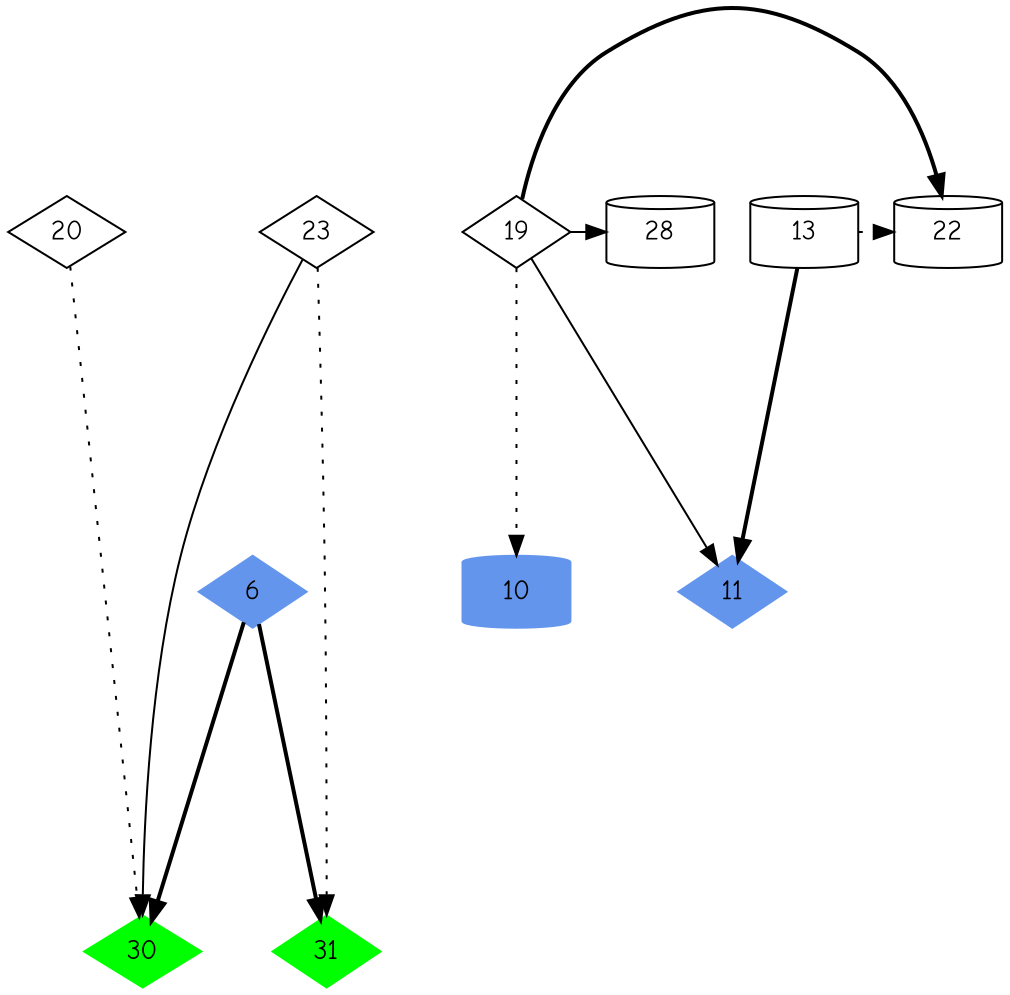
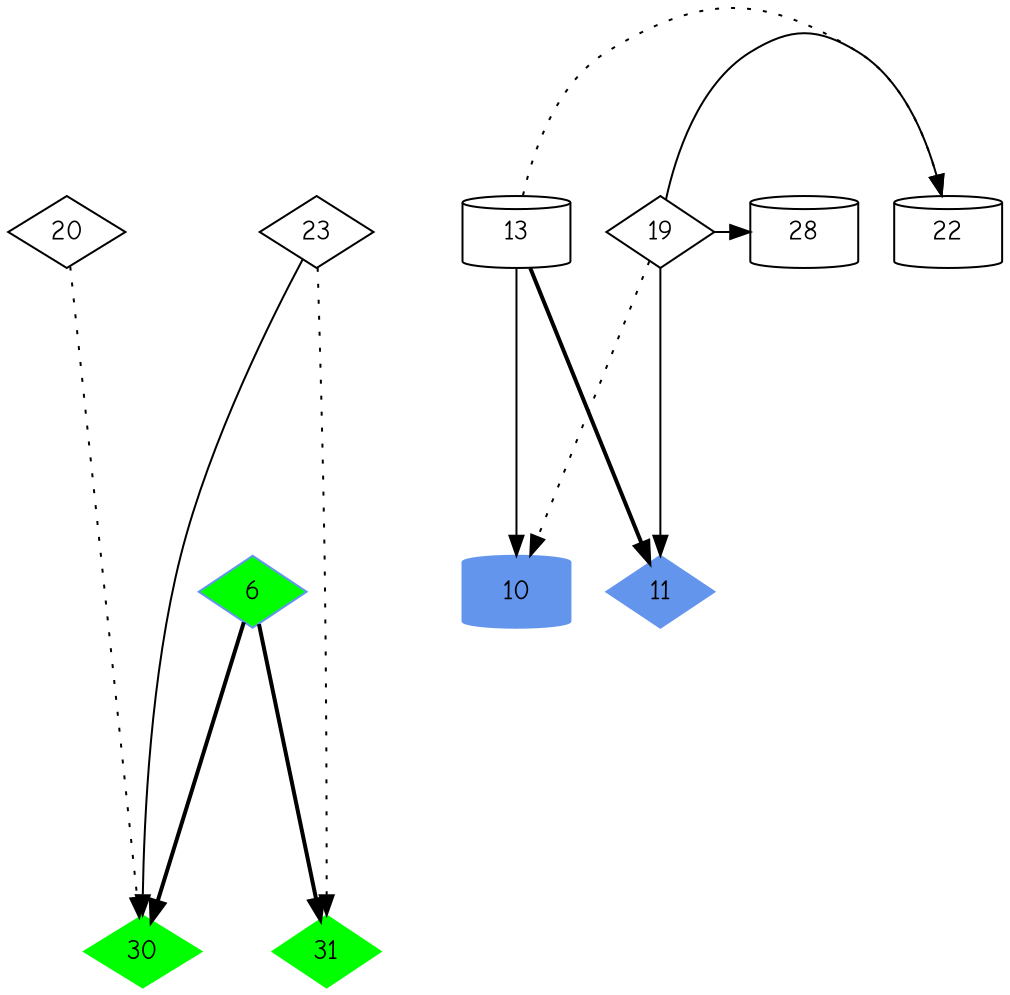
edge "19" -> "22": style bold -> solid
edge "13" -> "10": added
node "6": fillcolor cornflowerblue -> green
